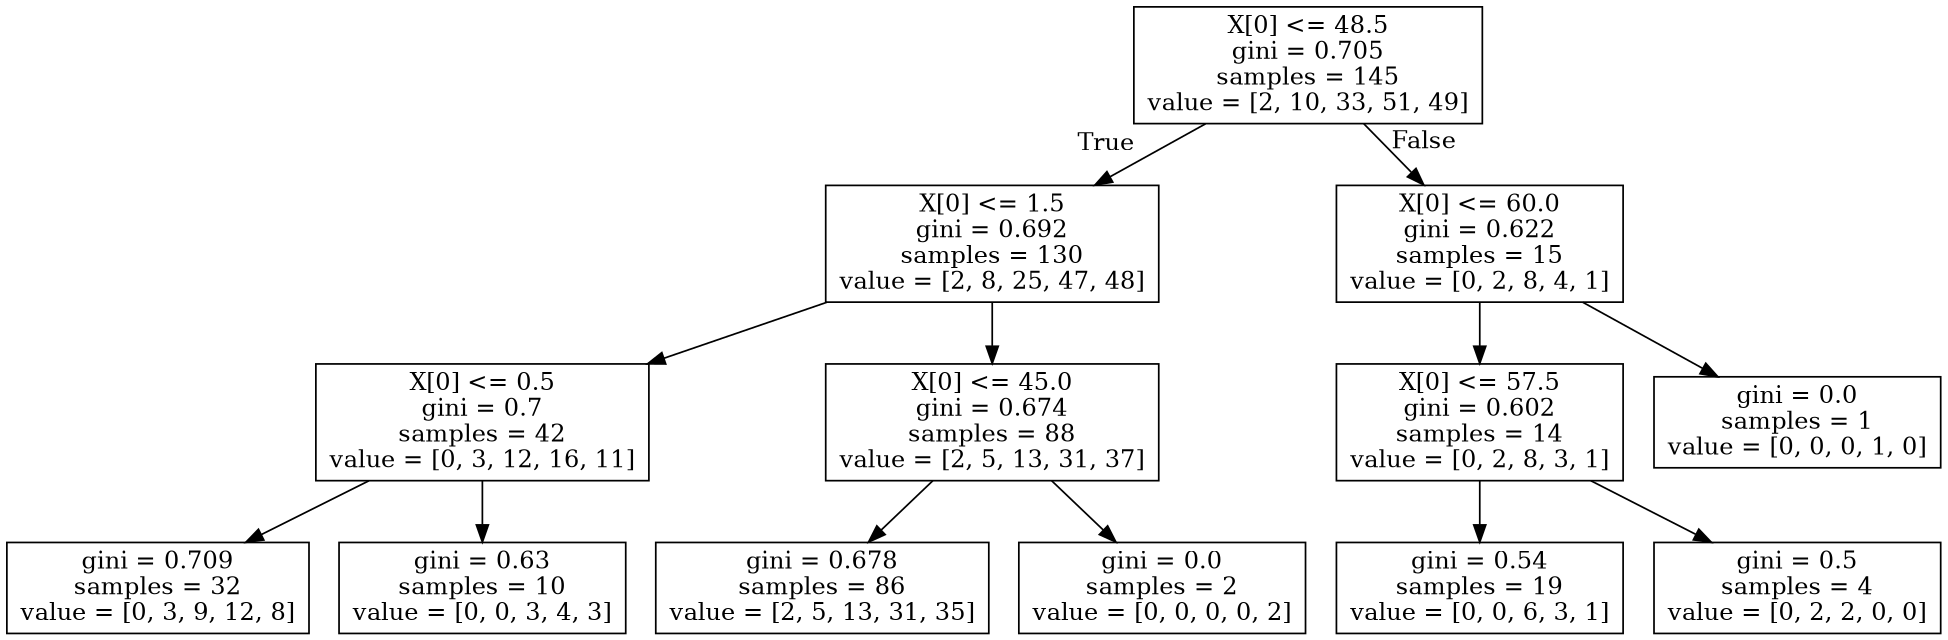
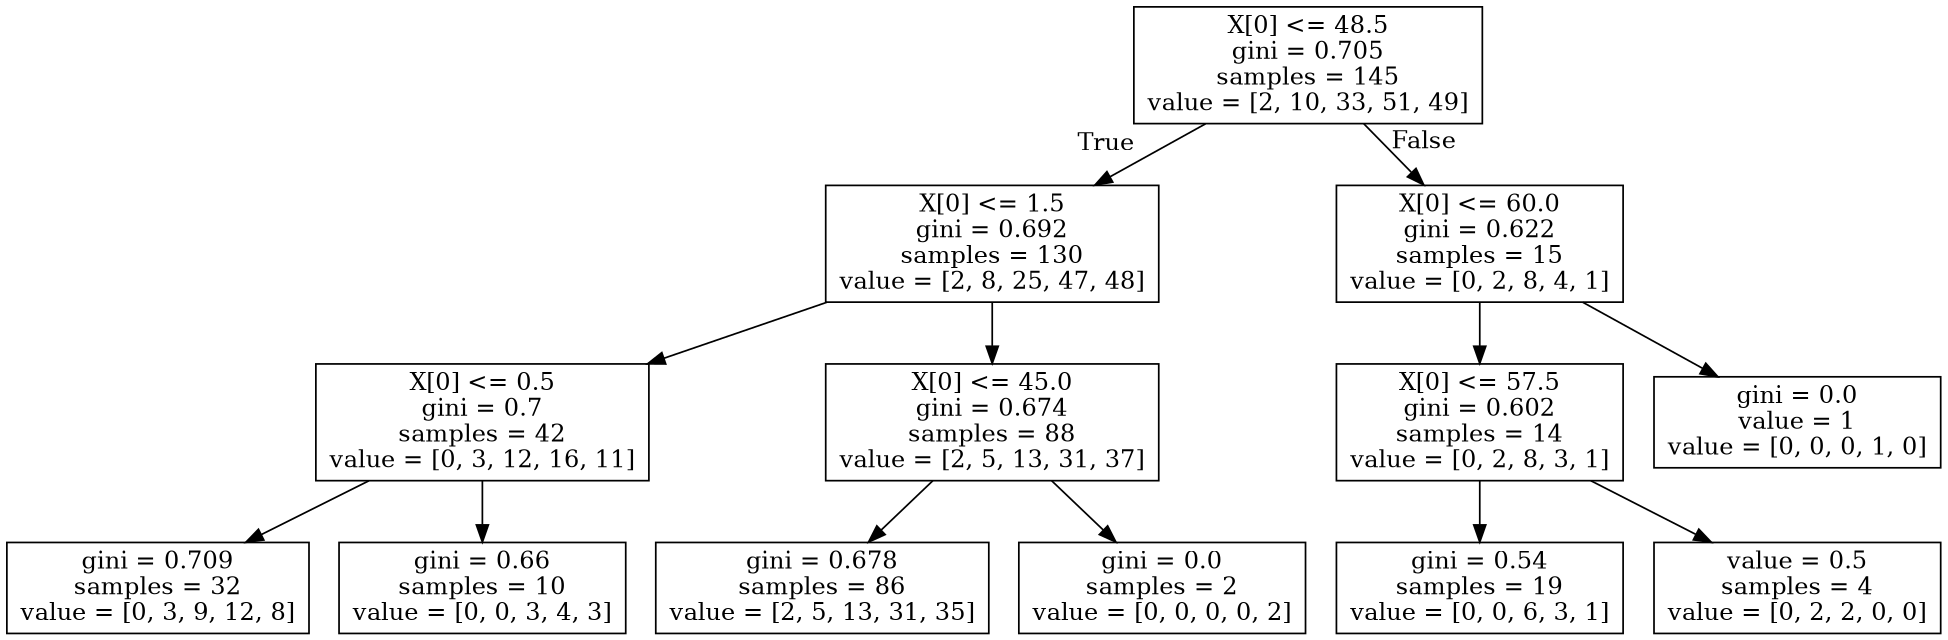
node "gini = 0.0 samples = 1 value = [0, 0, 0, 1, 0]": label "gini = 0.0 samples = 1 value = [0, 0, 0, 1, 0]" -> "gini = 0.0 value = 1 value = [0, 0, 0, 1, 0]"
node "gini = 0.63 samples = 10 value = [0, 0, 3, 4, 3]": label "gini = 0.63 samples = 10 value = [0, 0, 3, 4, 3]" -> "gini = 0.66 samples = 10 value = [0, 0, 3, 4, 3]"
node "gini = 0.5 samples = 4 value = [0, 2, 2, 0, 0]": label "gini = 0.5 samples = 4 value = [0, 2, 2, 0, 0]" -> "value = 0.5 samples = 4 value = [0, 2, 2, 0, 0]"
